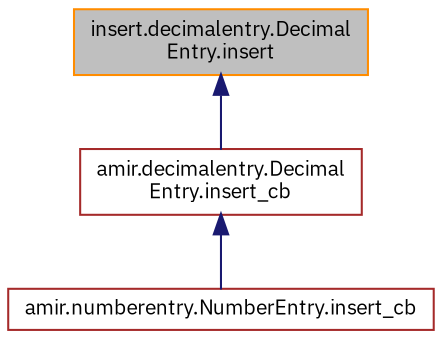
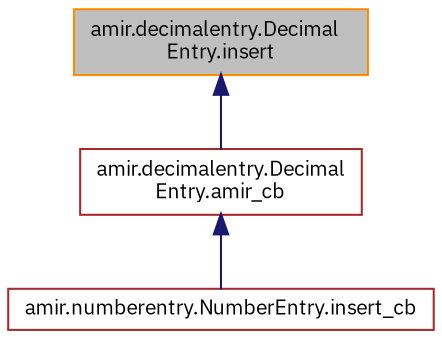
node "insert.decimalentry.Decimal Entry.insert": label "insert.decimalentry.Decimal Entry.insert" -> "amir.decimalentry.Decimal Entry.insert"
node "amir.decimalentry.Decimal Entry.insert_cb": label "amir.decimalentry.Decimal Entry.insert_cb" -> "amir.decimalentry.Decimal Entry.amir_cb"
